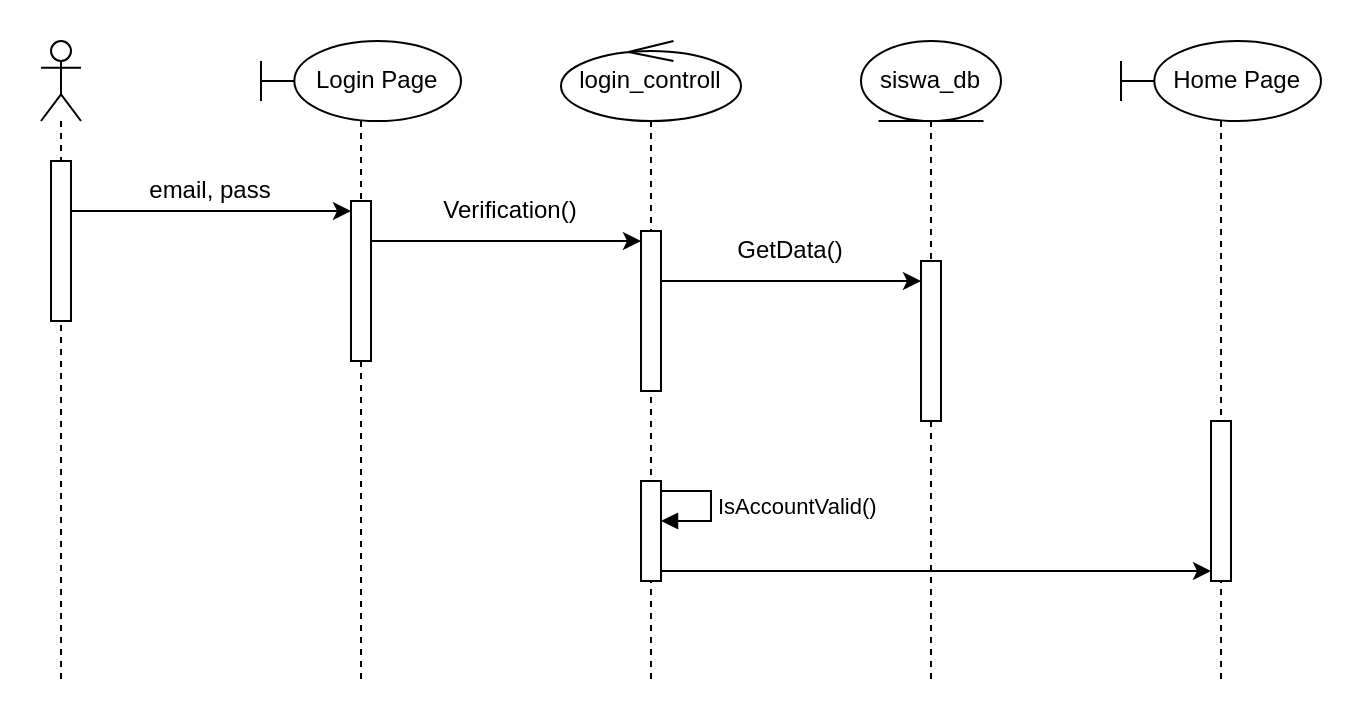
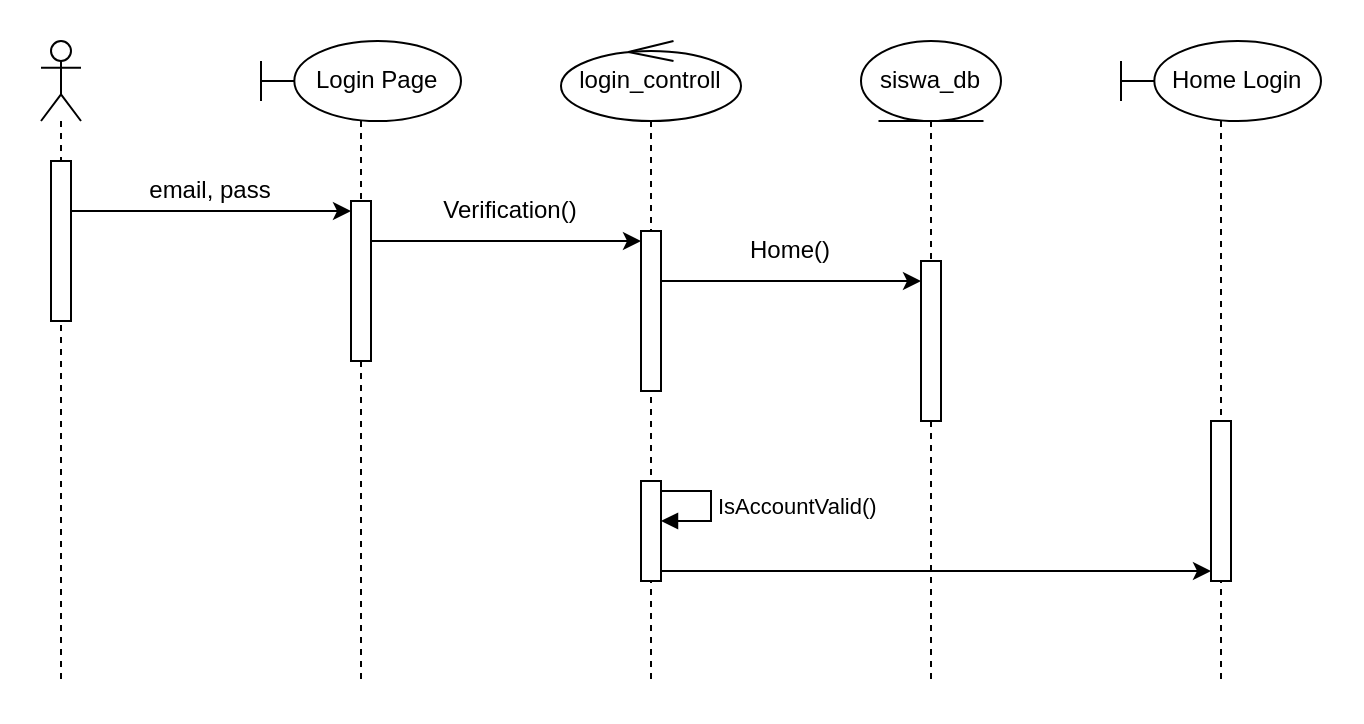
node "Home Page": label "Home Page" -> "Home Login"
node "GetData()": label "GetData()" -> "Home()"
